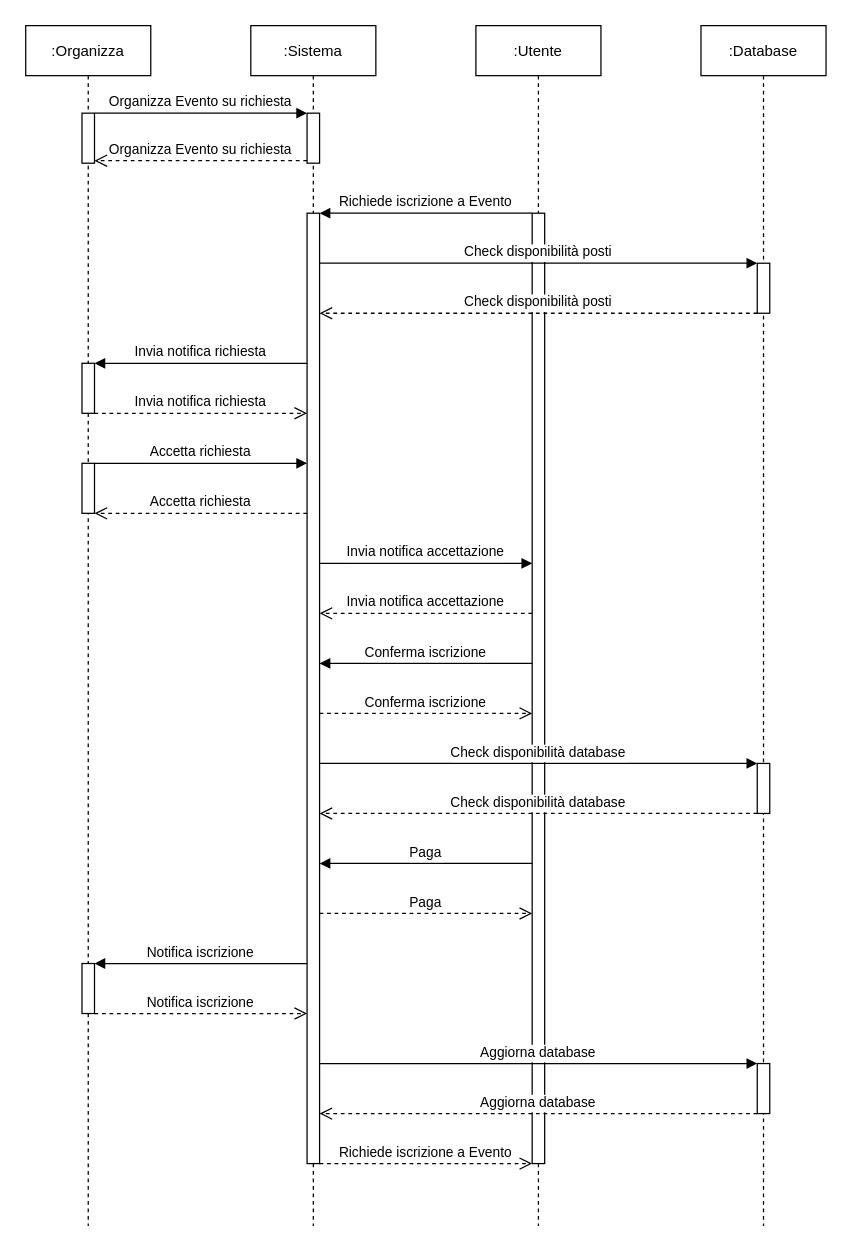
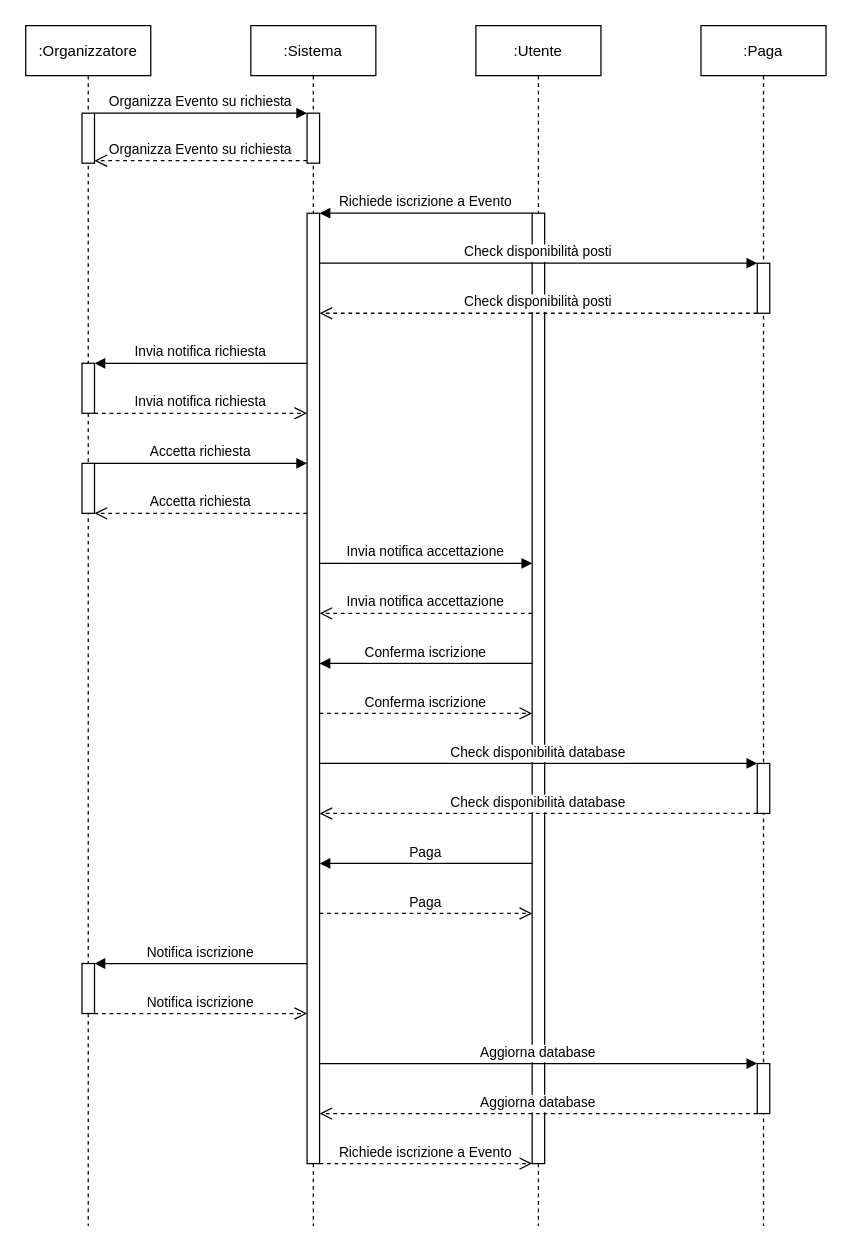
node ":Organizza": label ":Organizza" -> ":Organizzatore"
node ":Database": label ":Database" -> ":Paga"
